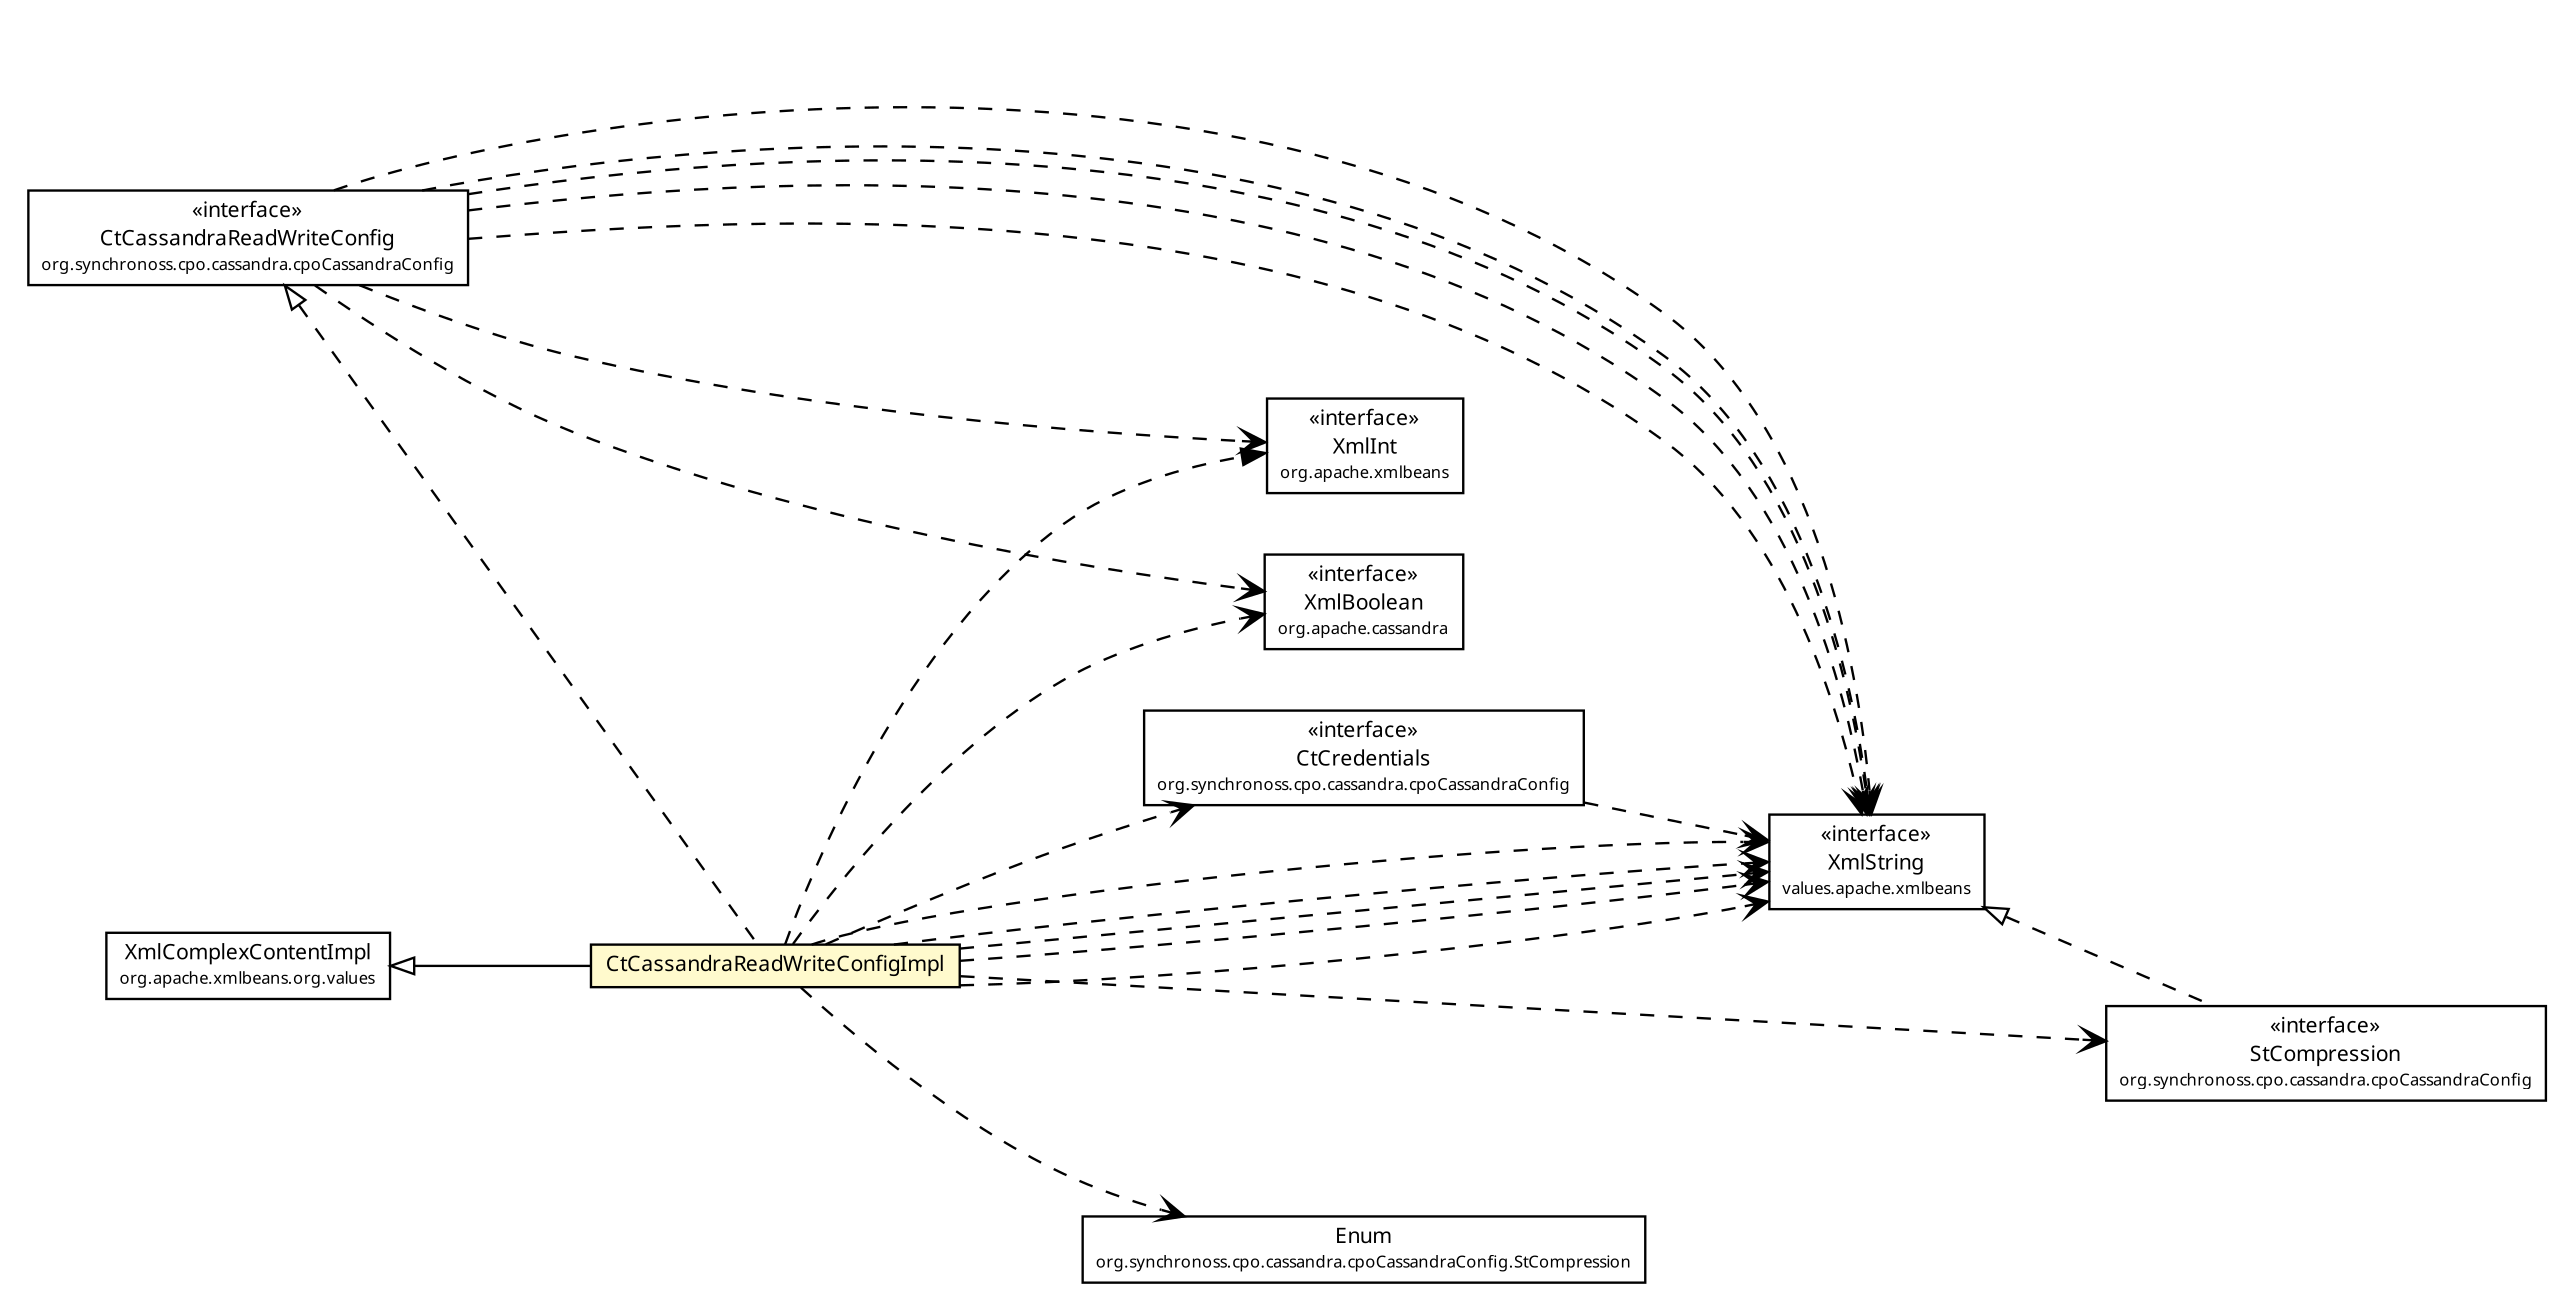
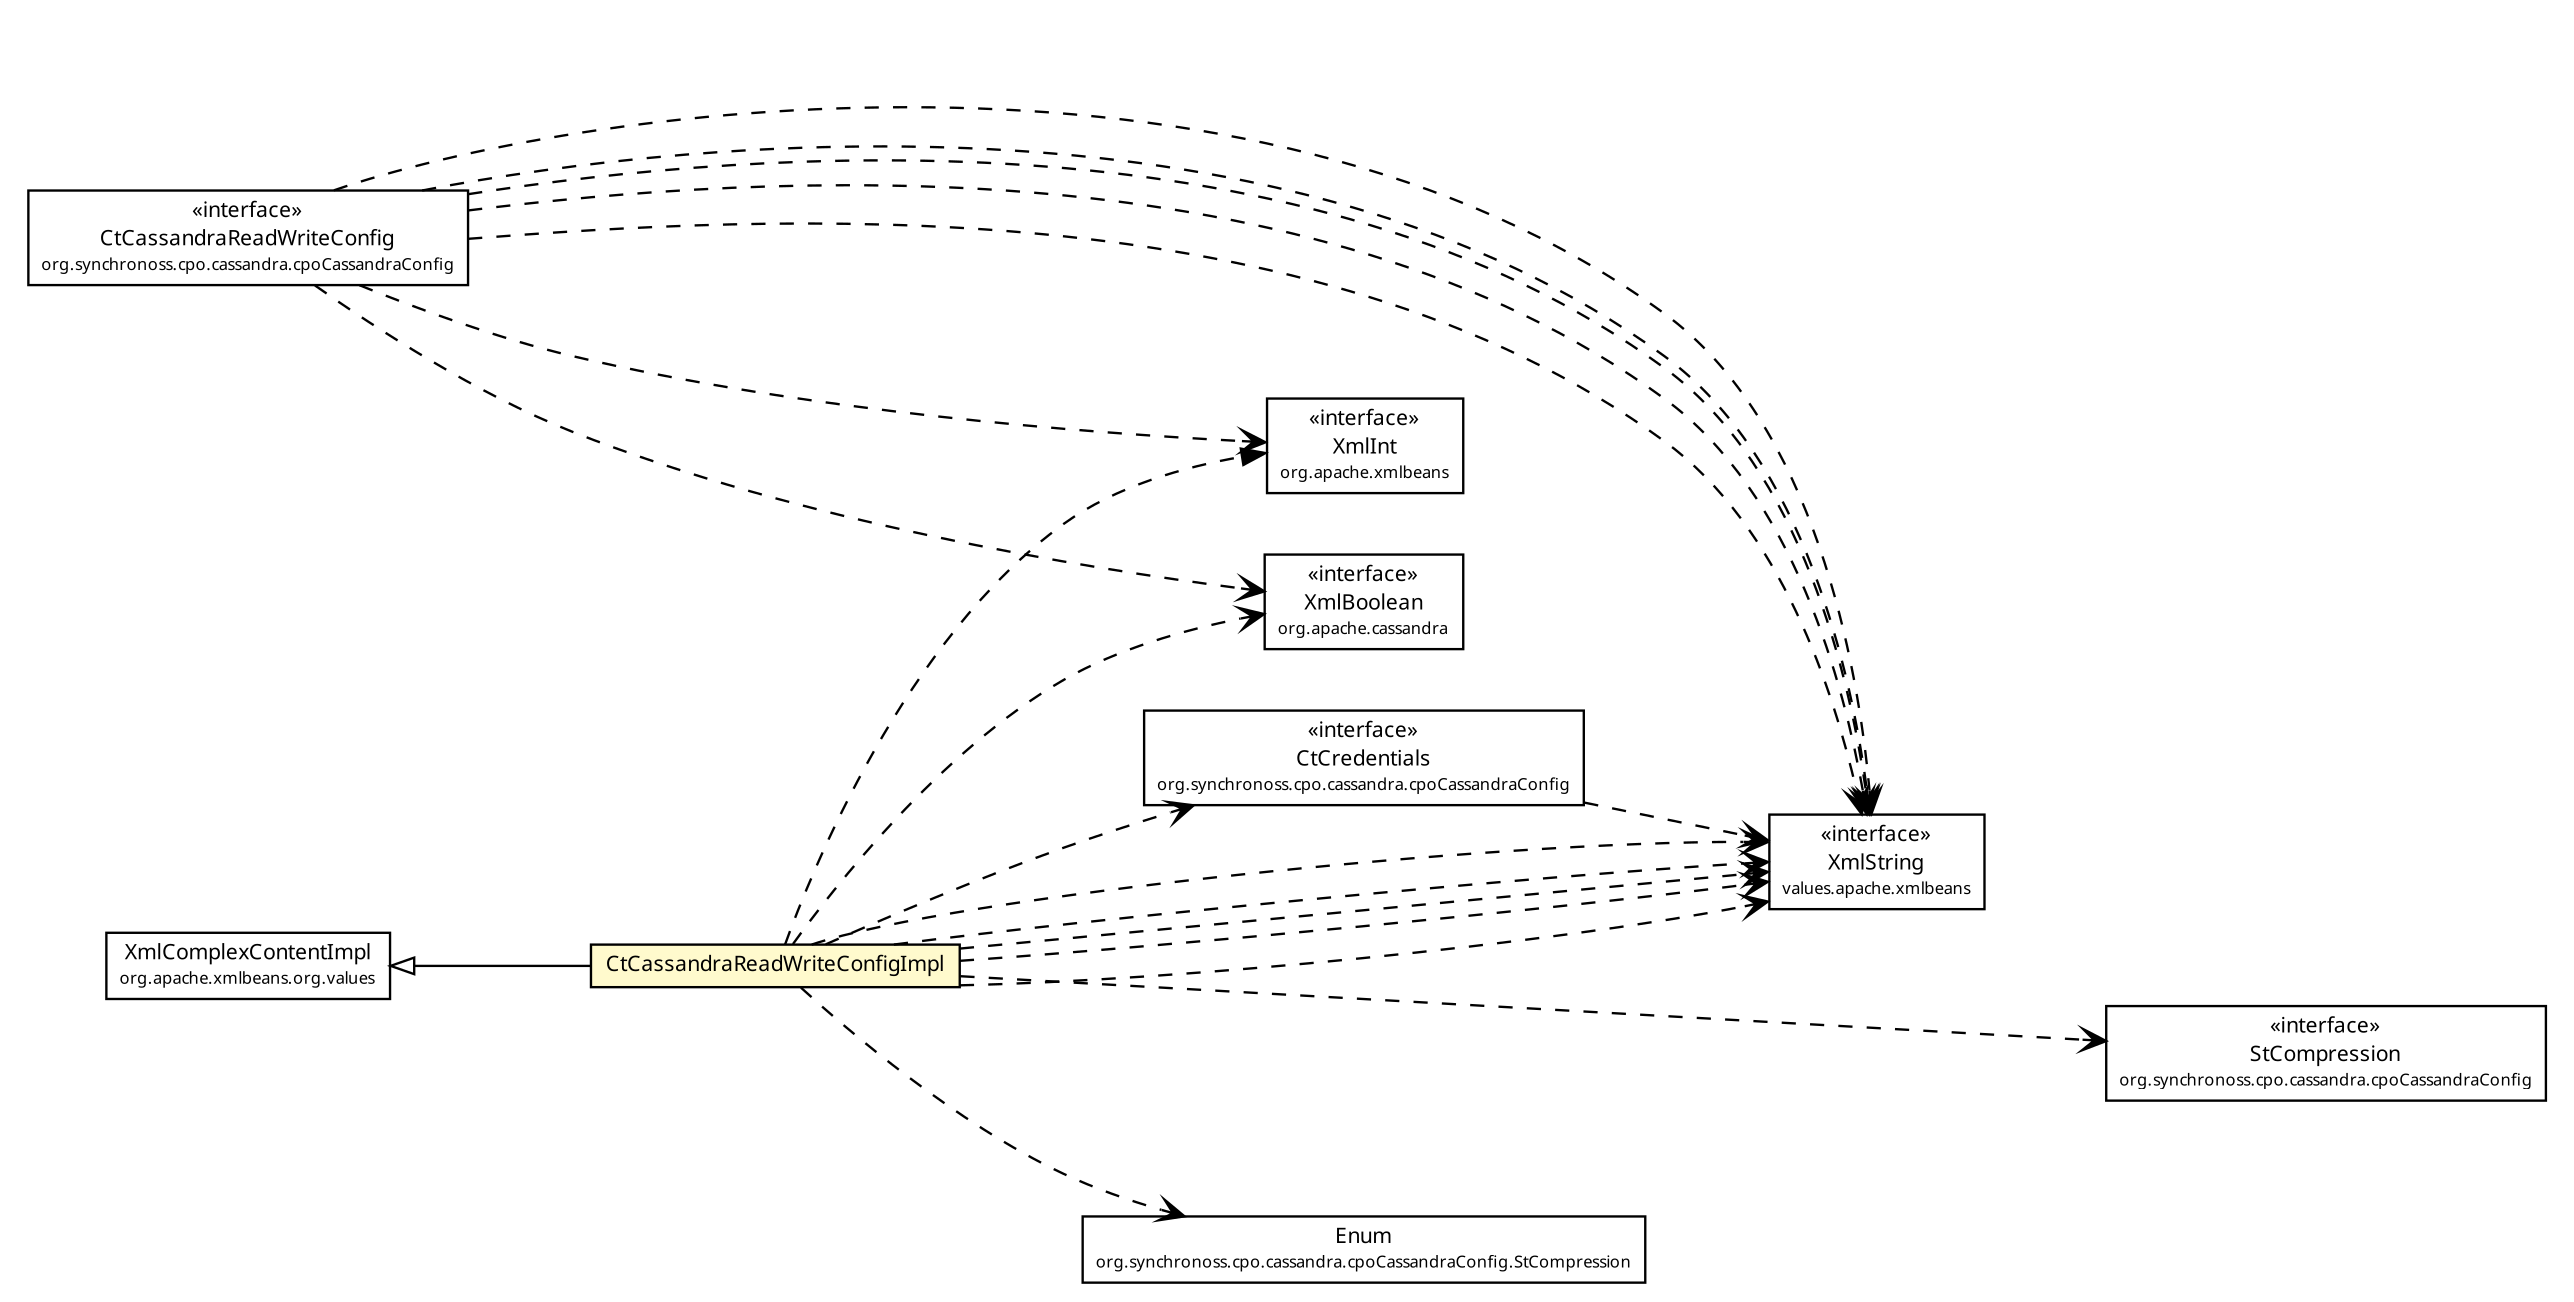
edge "CtCassandraReadWriteConfigImpl" -> "CtCassandraReadWriteConfig": removed
edge "StCompression" -> "XmlString": removed
